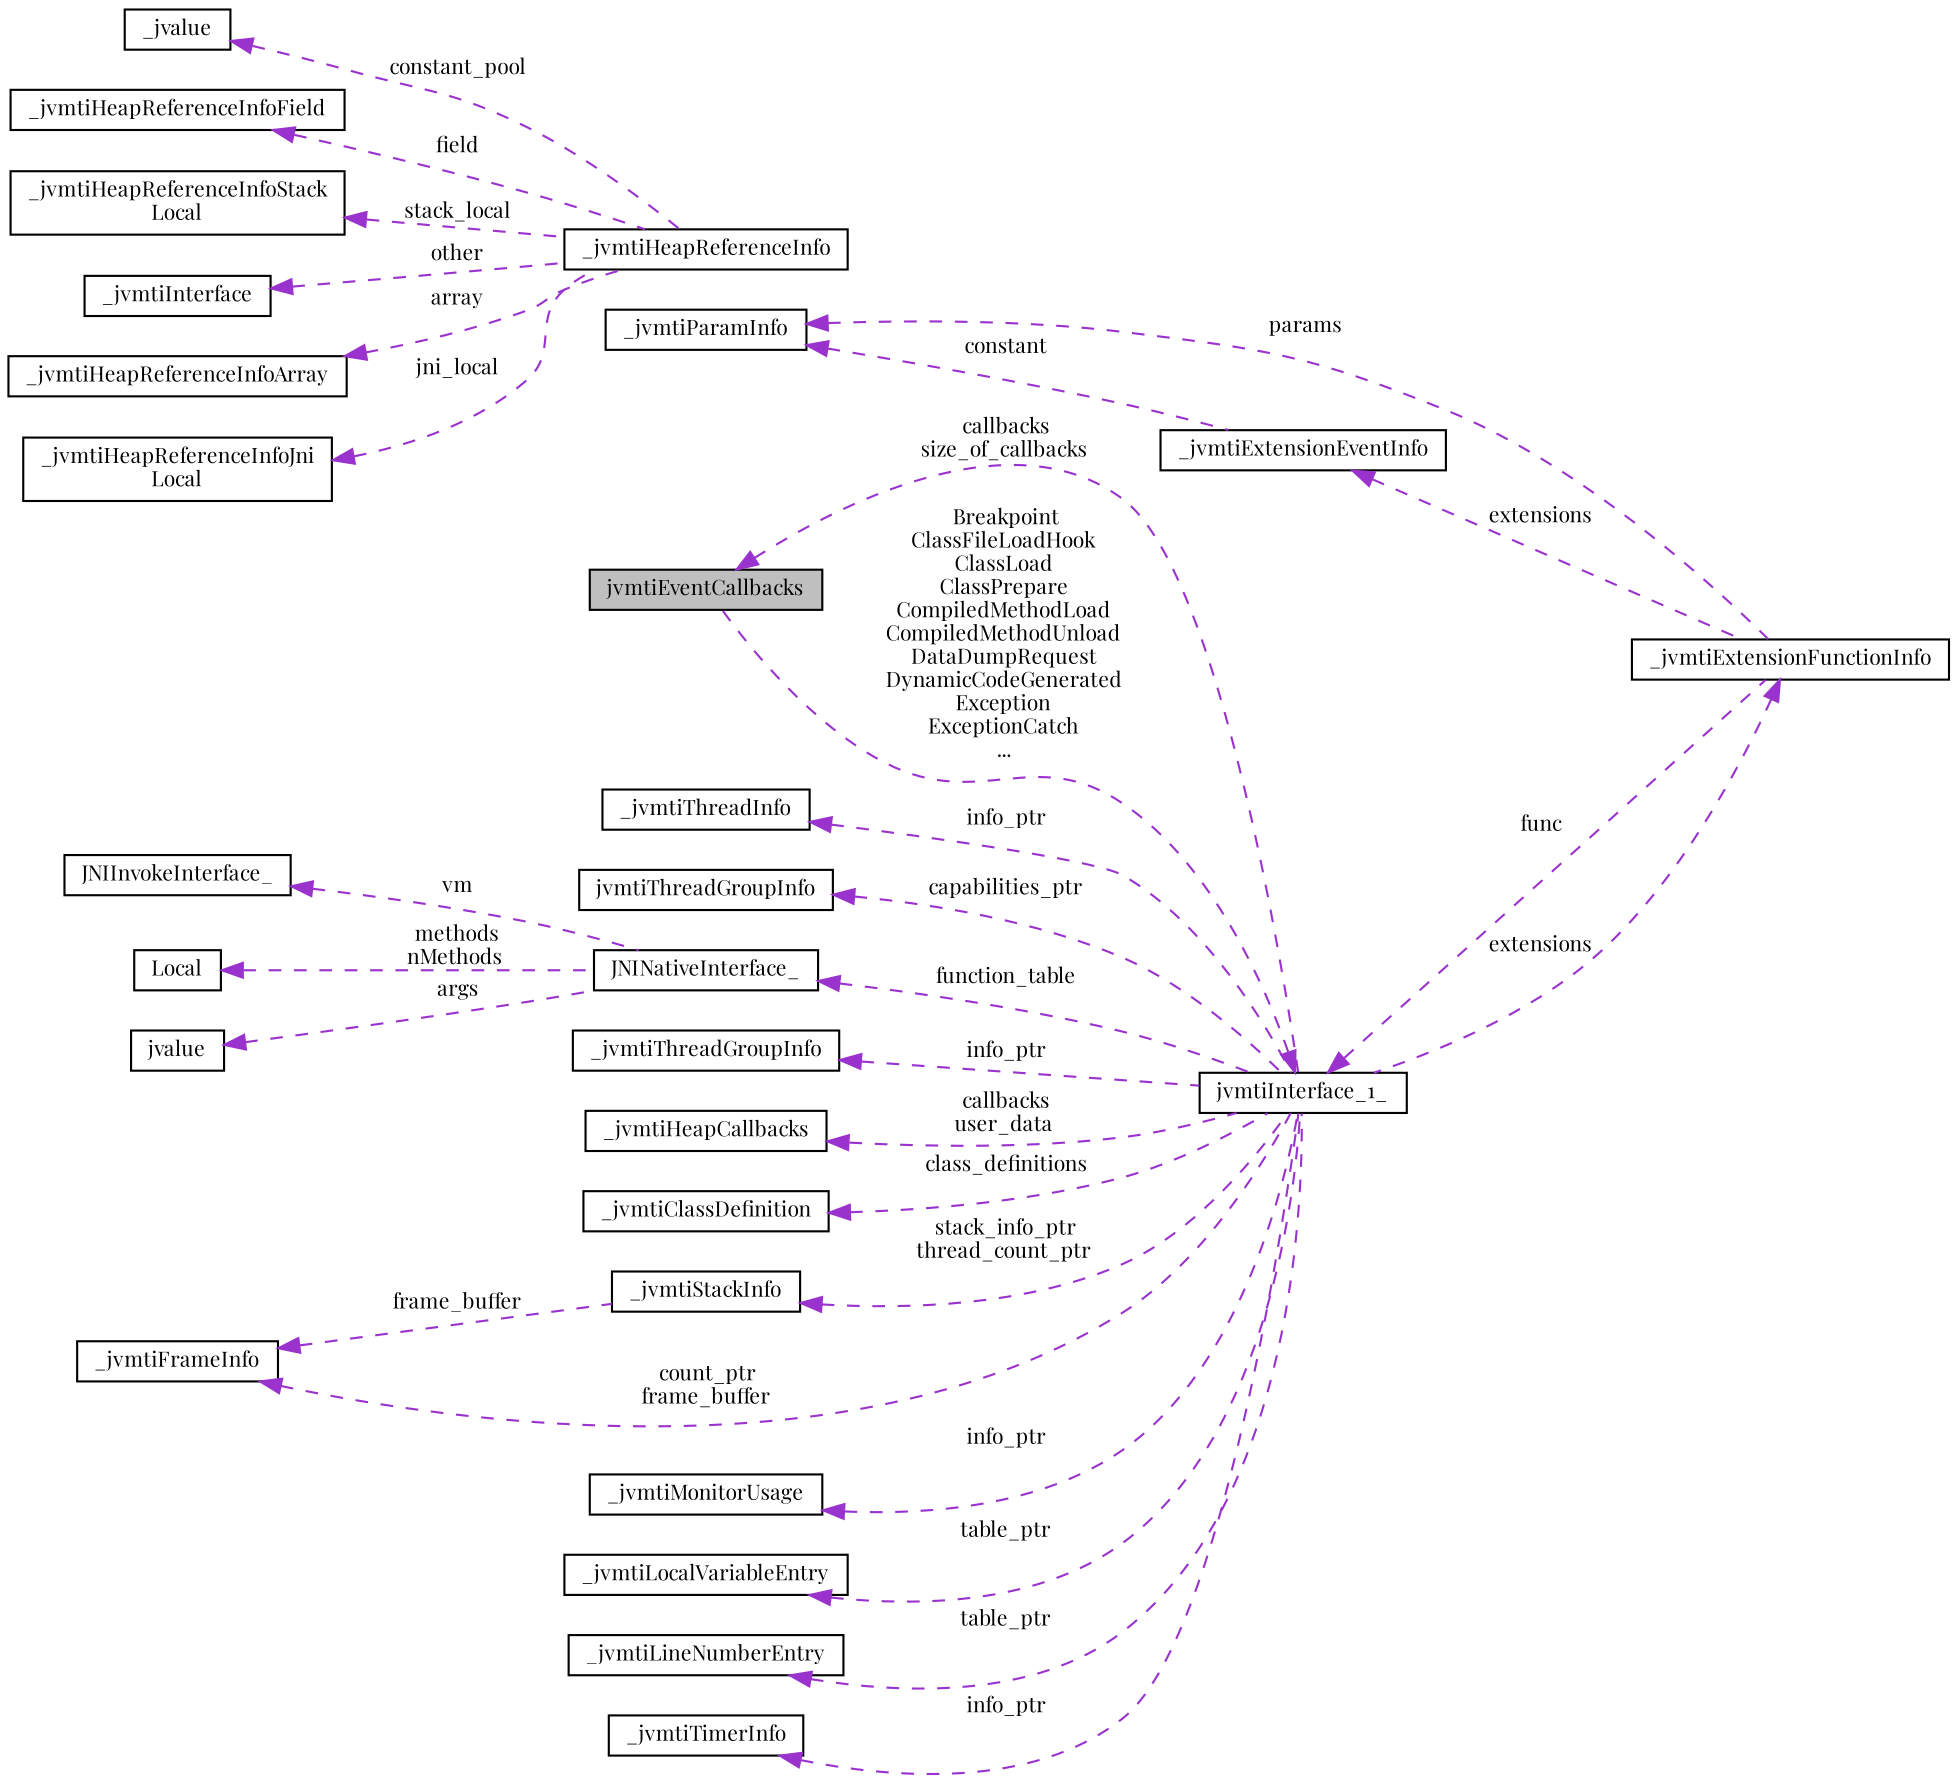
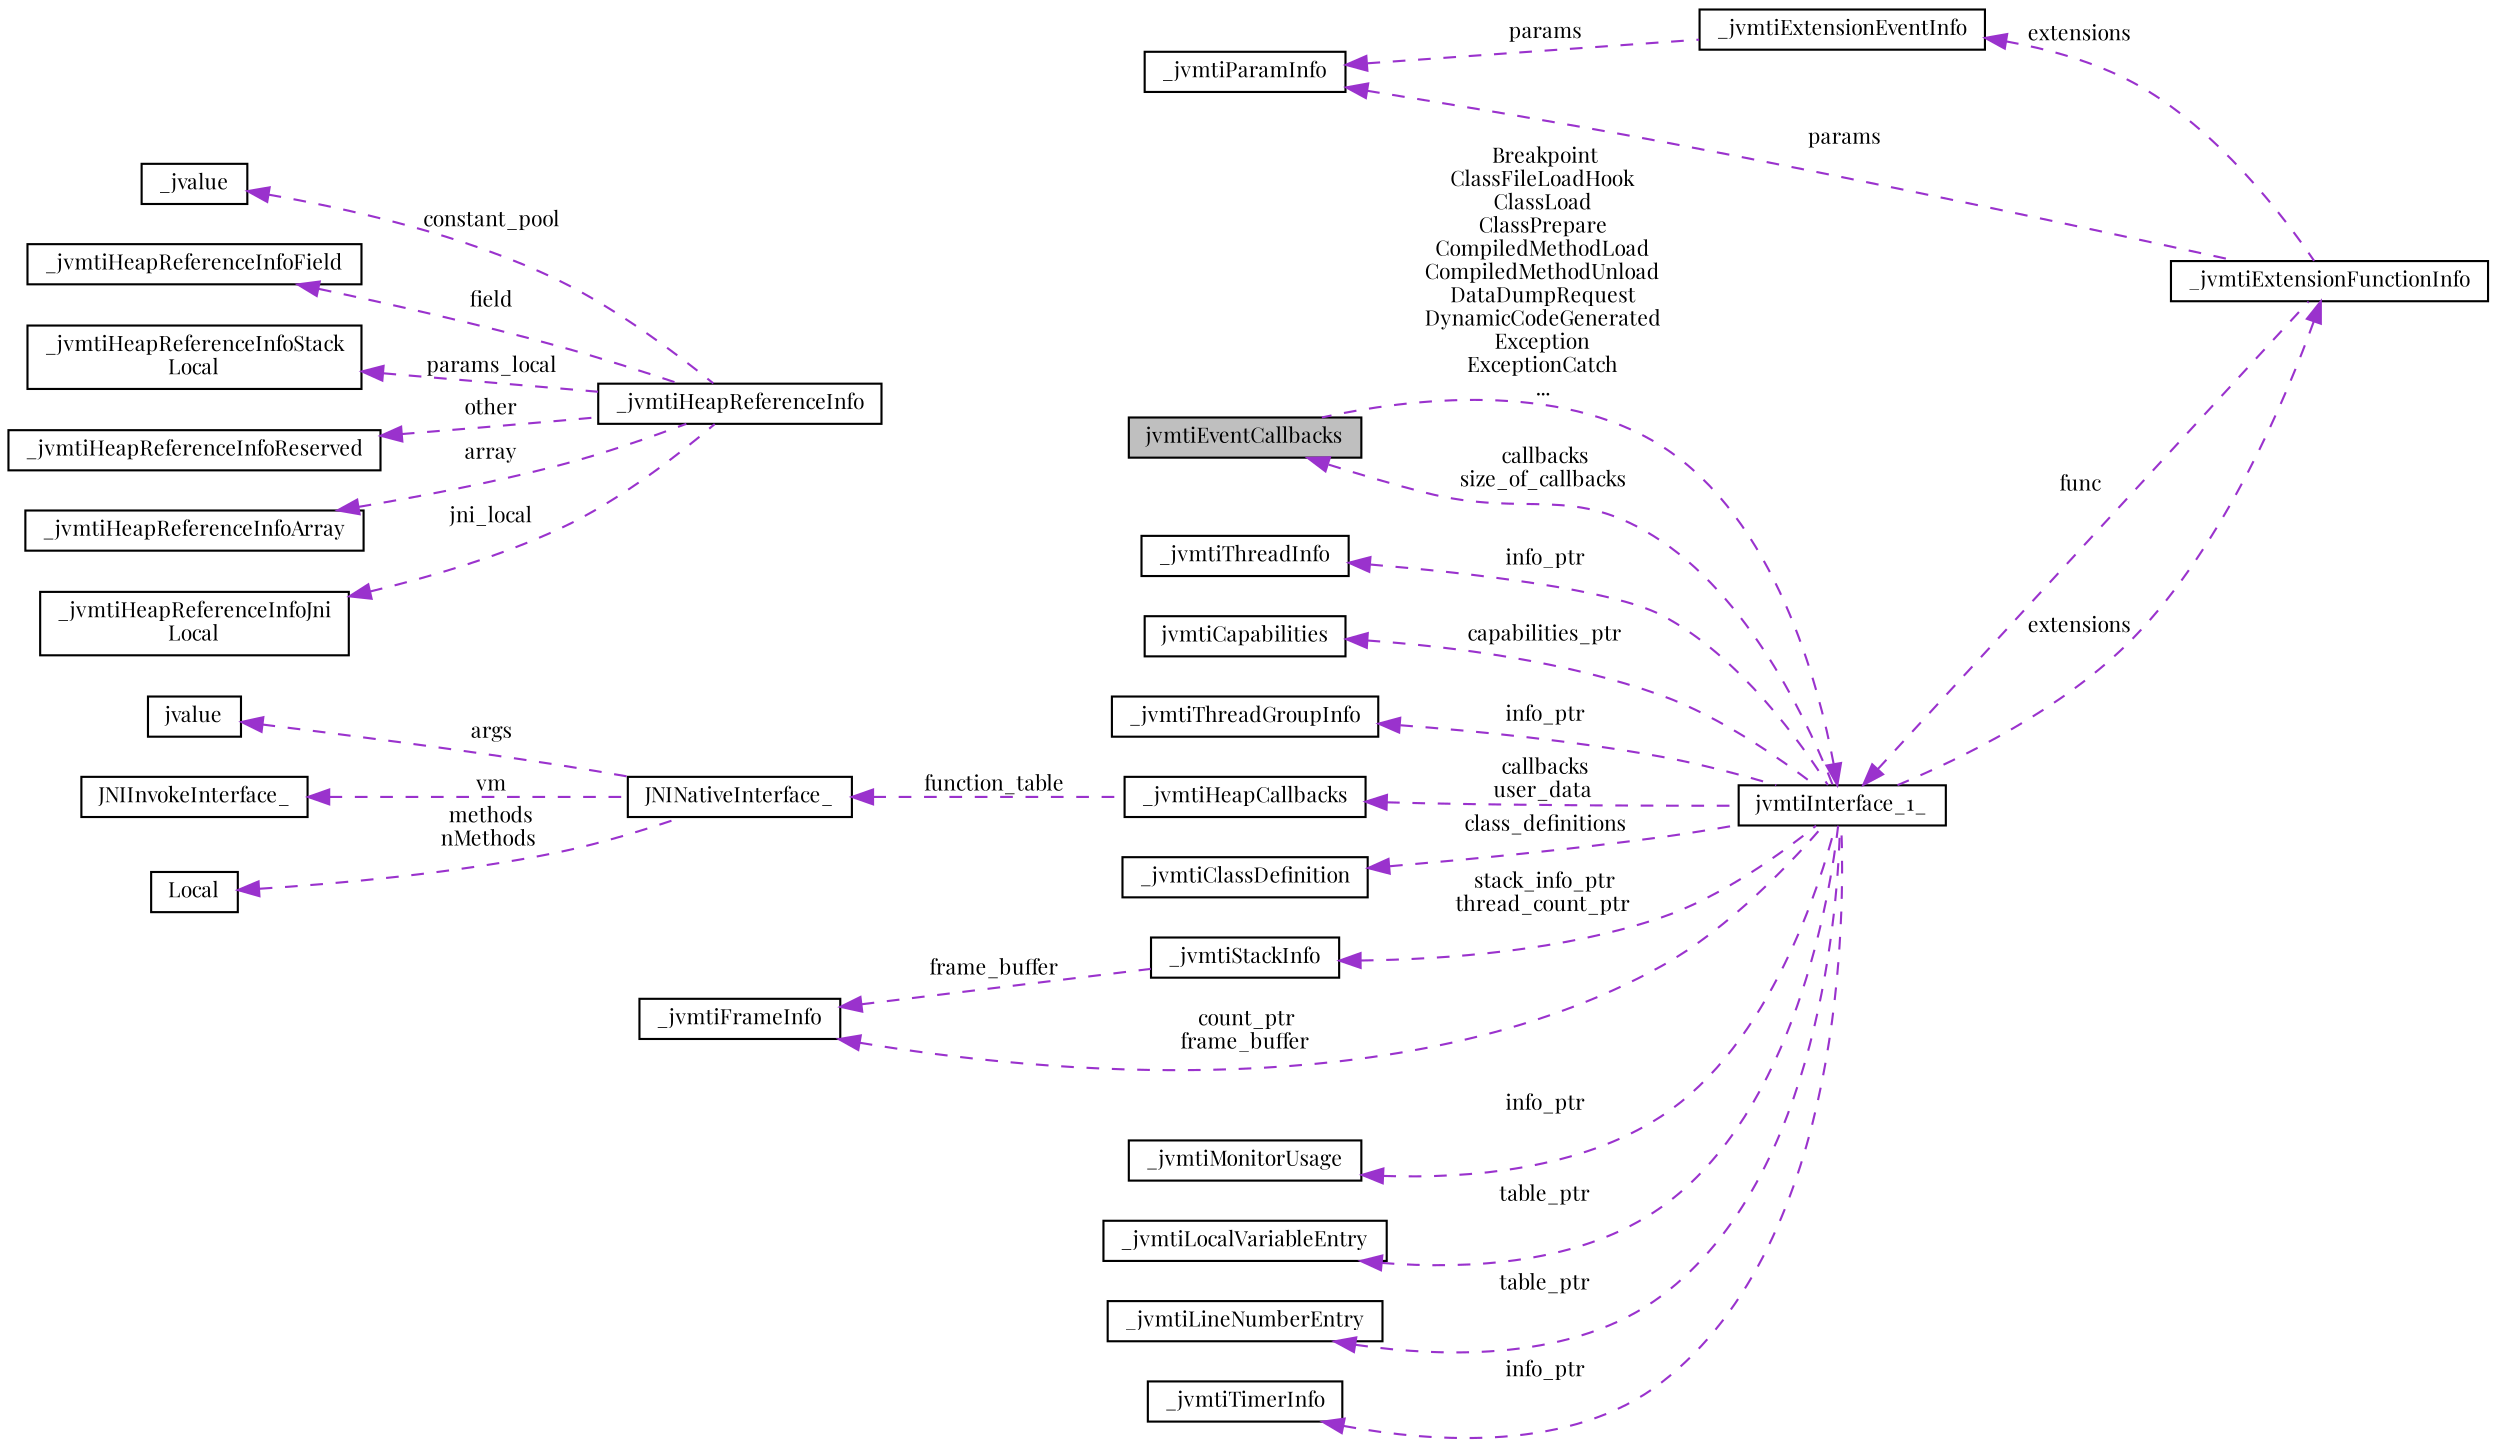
edge "_jvmtiHeapReferenceInfo" -> "_jvmtiHeapReferenceInfoStack Local": label " stack_local" -> " params_local"
node "_jvmtiInterface": label "_jvmtiInterface" -> "_jvmtiHeapReferenceInfoReserved"
edge "_jvmtiExtensionEventInfo" -> "_jvmtiParamInfo": label " constant" -> " params"
node "jvmtiThreadGroupInfo": label "jvmtiThreadGroupInfo" -> "jvmtiCapabilities"
edge "jvmtiInterface_1_" -> "JNINativeInterface_": now "_jvmtiHeapCallbacks" -> "JNINativeInterface_"
